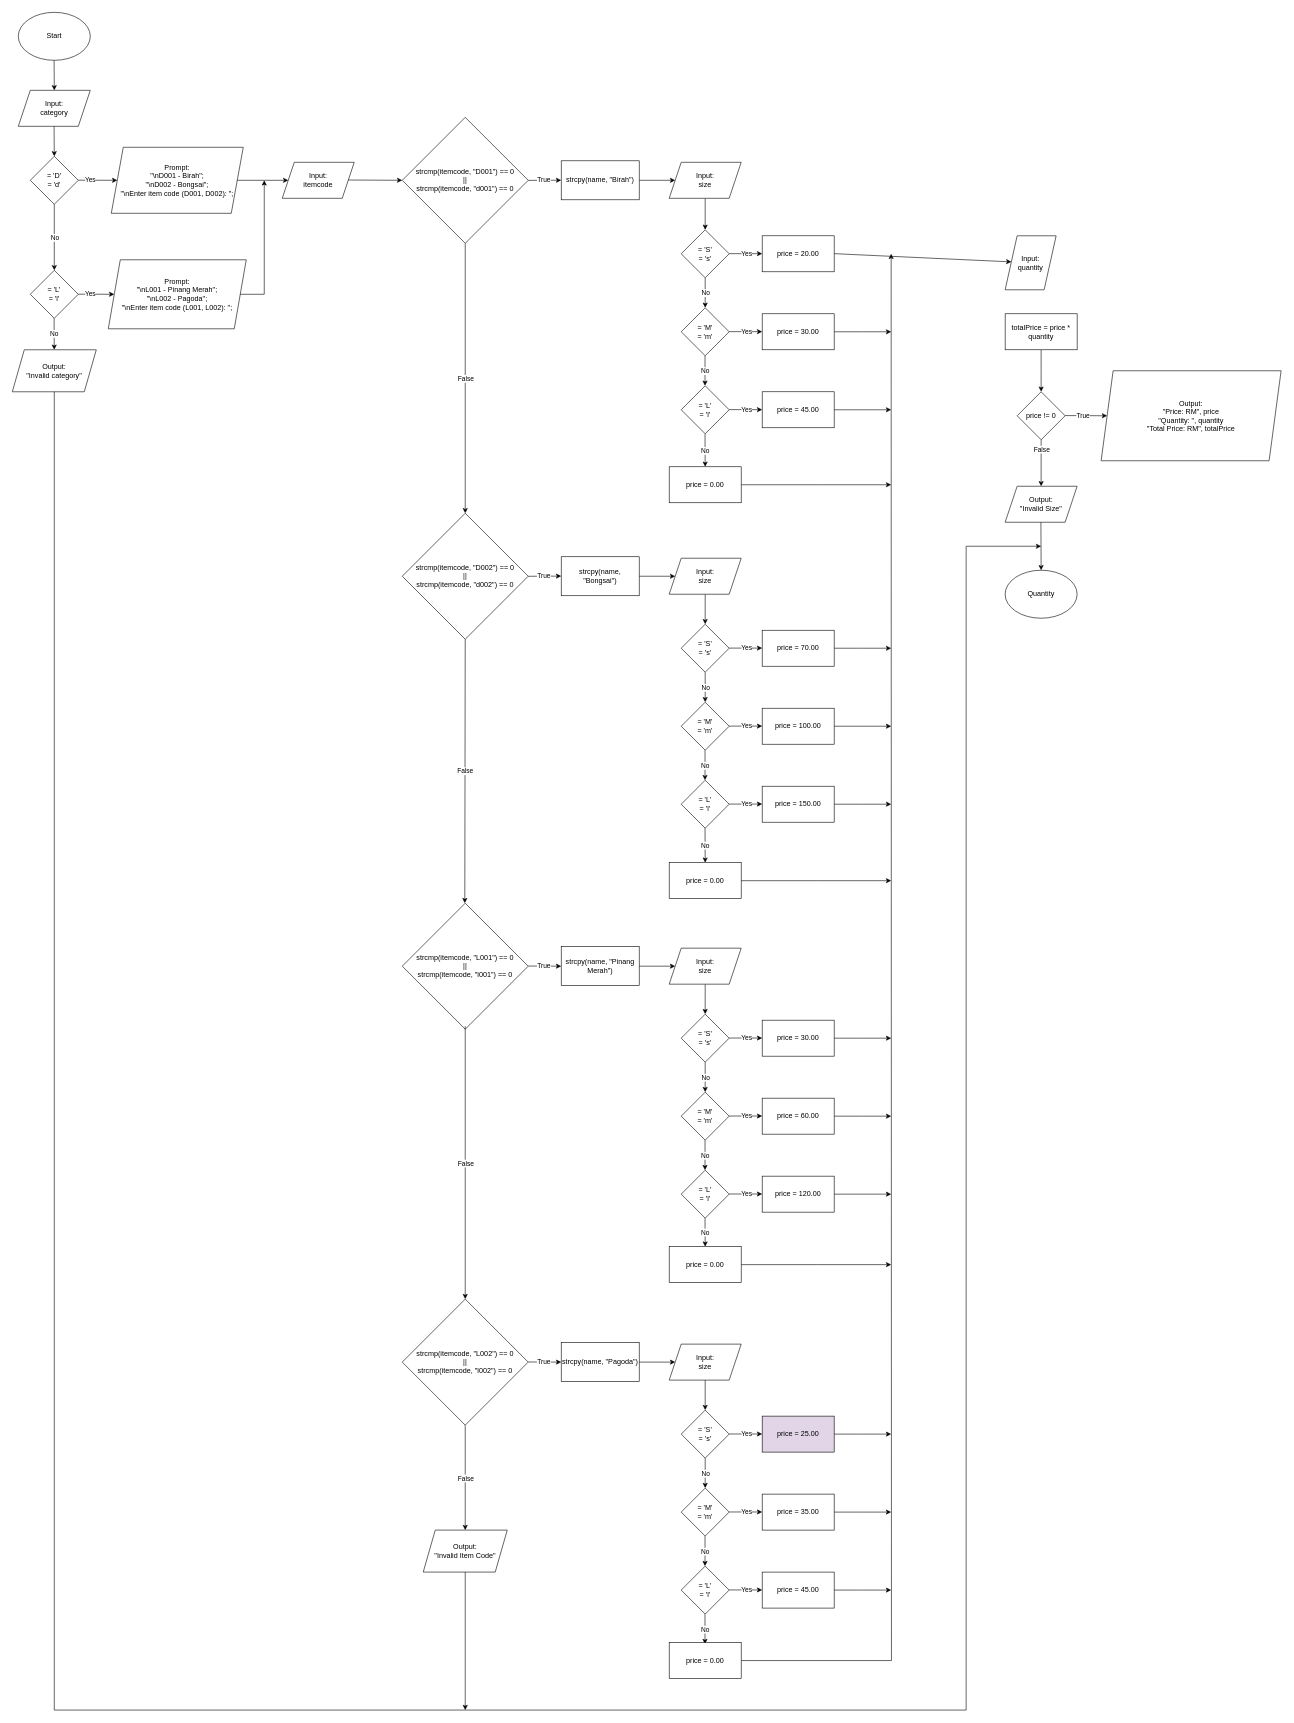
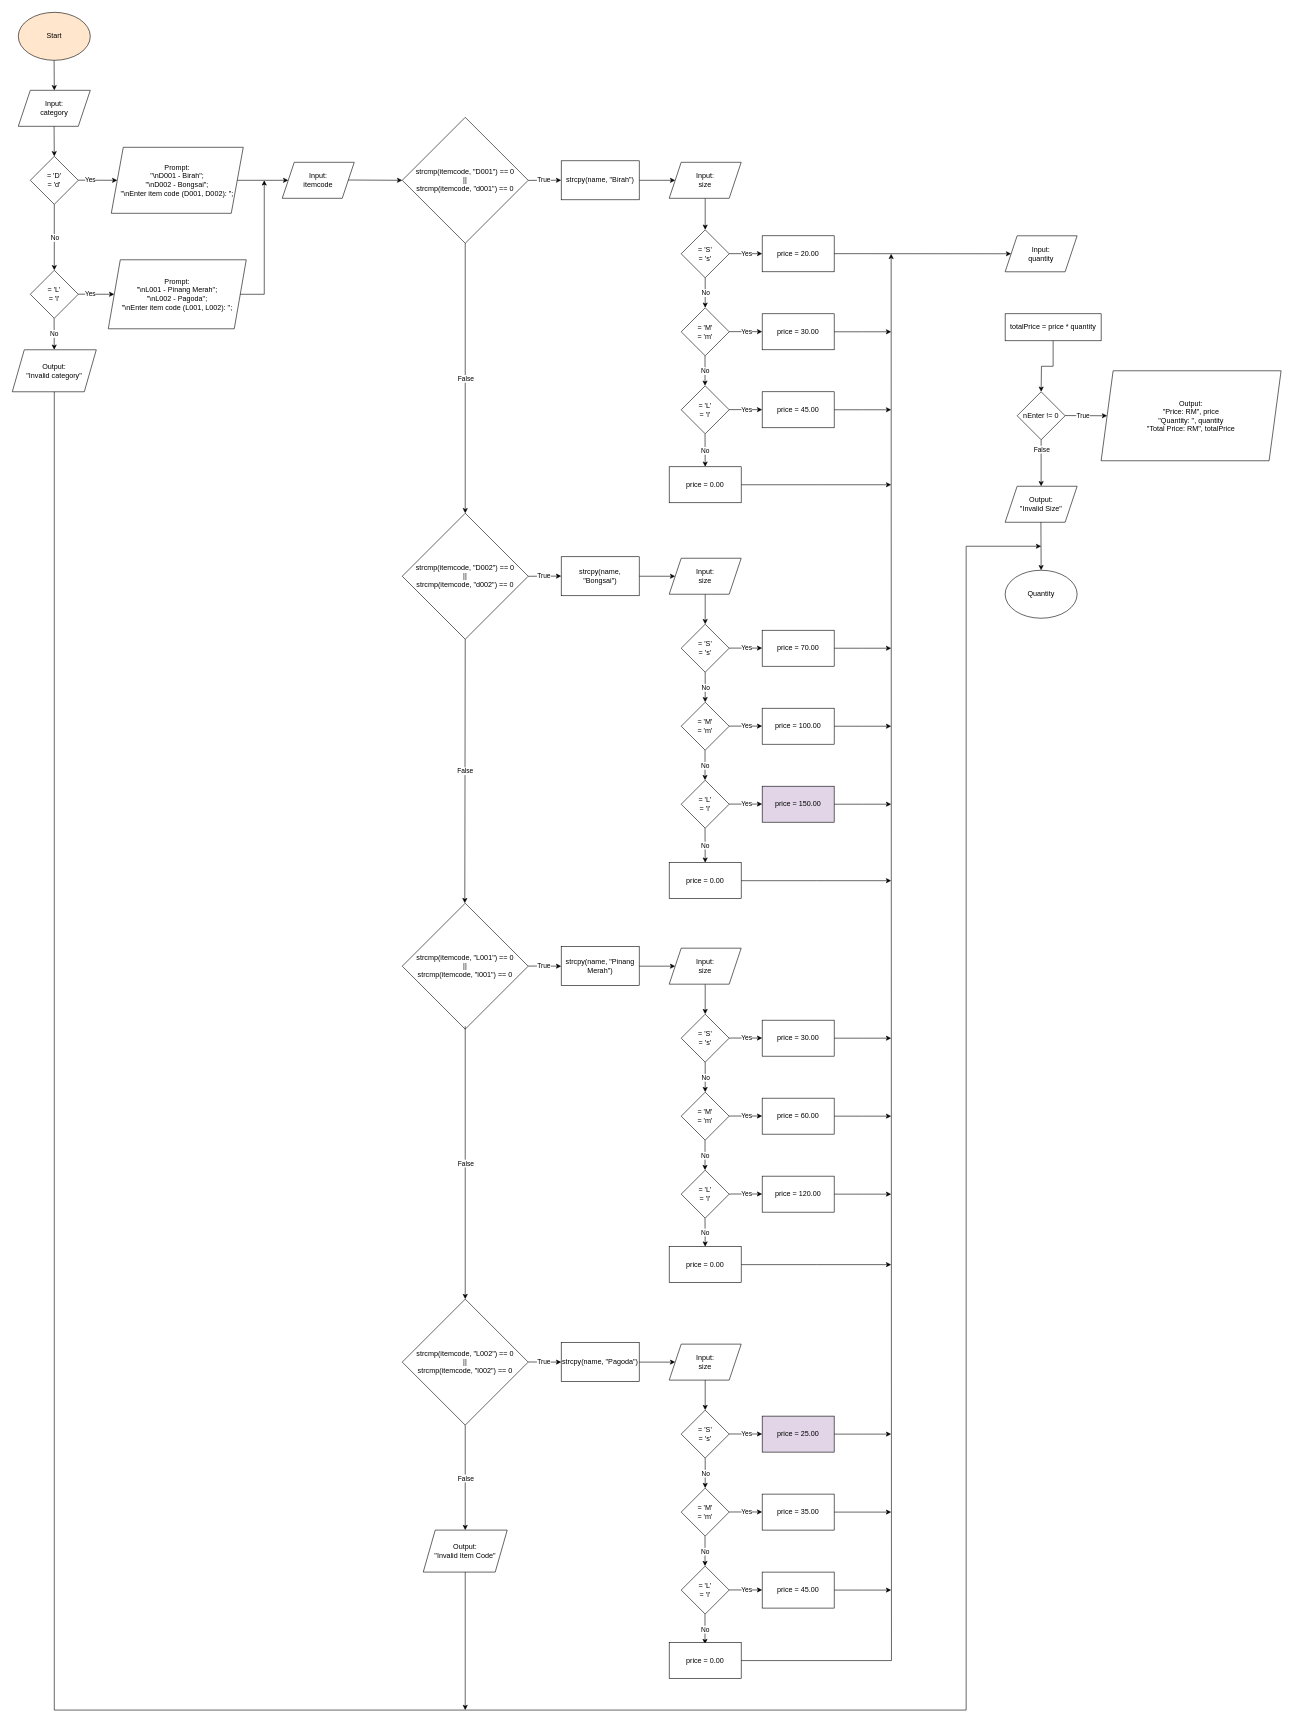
node "Start": fillcolor #ffffff -> #ffe6cc
node "Input: quantity": size 51x54 -> 72x36
node "totalPrice = price * quantity": size 72x36 -> 96x27
node "price != 0": label "price != 0" -> "nEnter != 0"
node "price = 150.00": fillcolor #ffffff -> #e1d5e7
